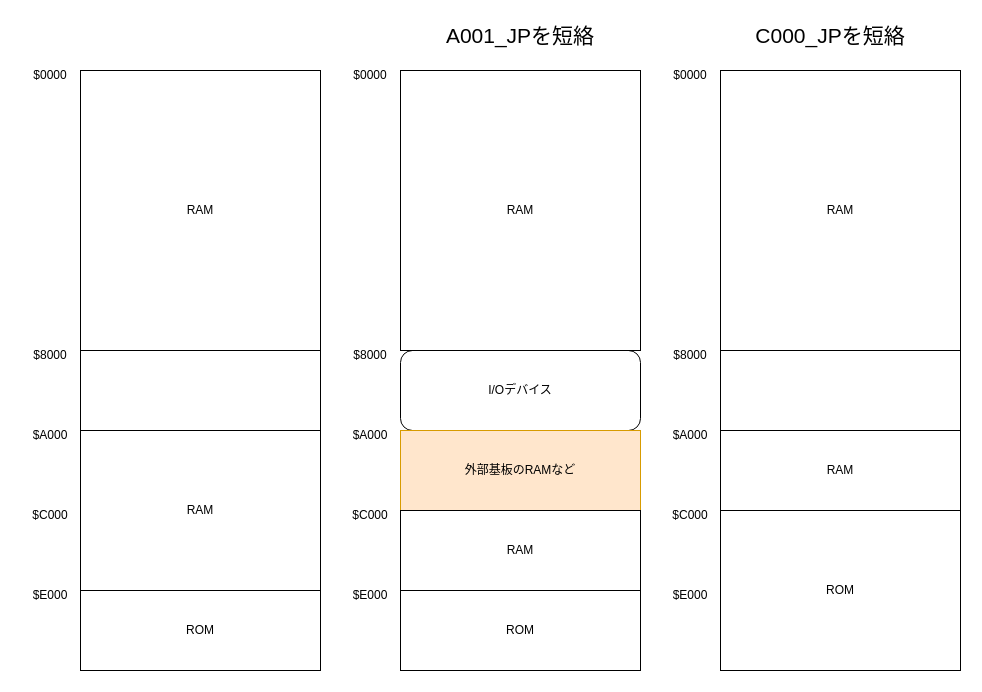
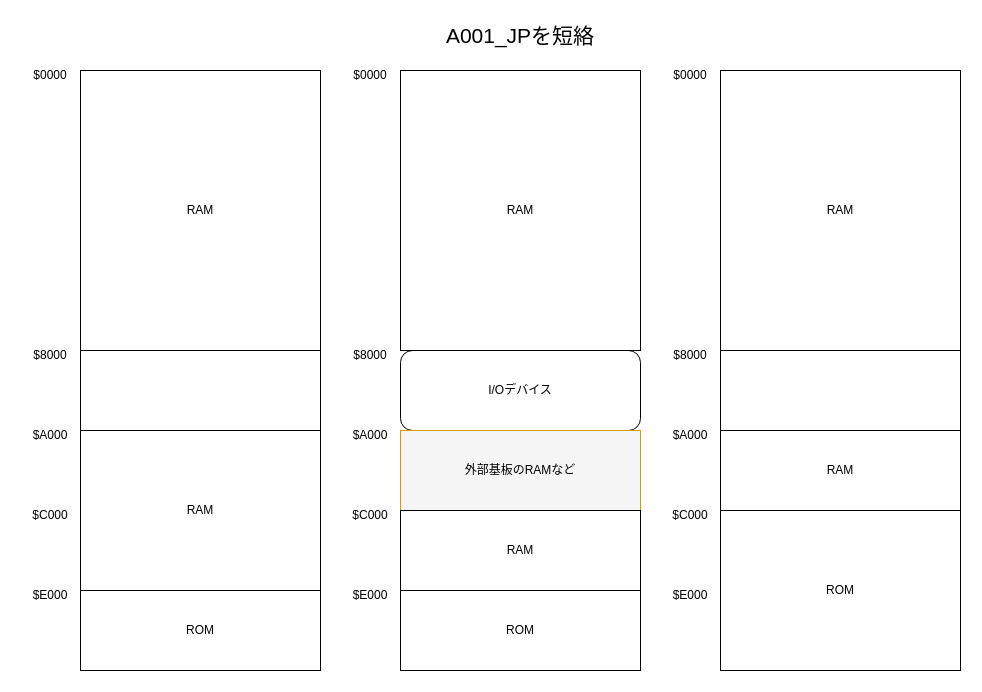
node "C000_JPを短絡": removed
node "外部基板のRAMなど": fillcolor #ffe6cc -> #f5f5f5
